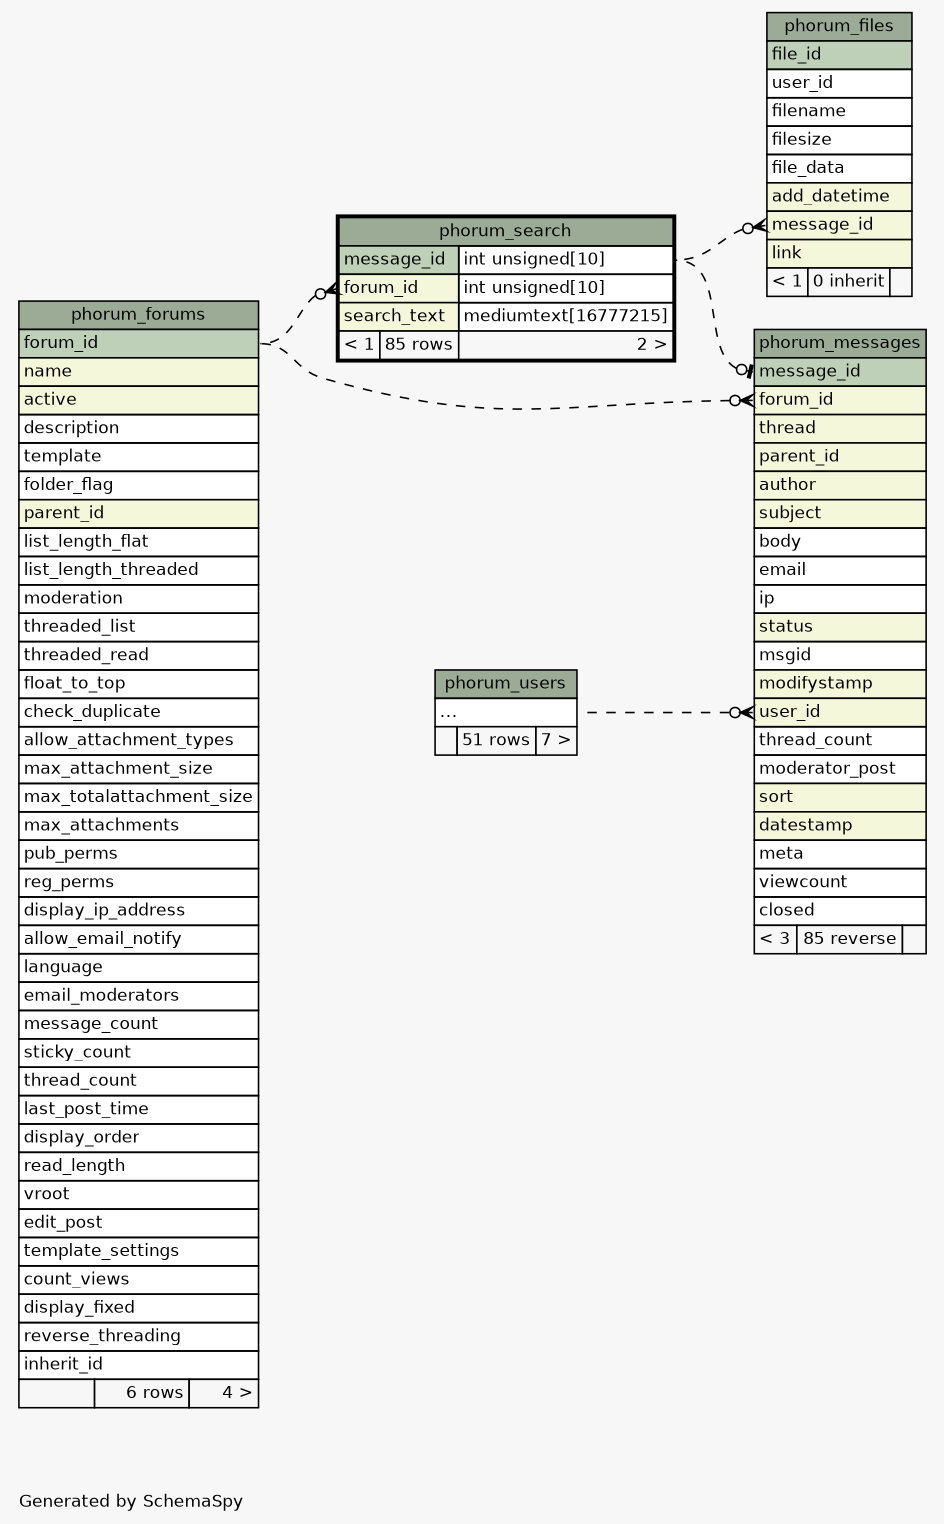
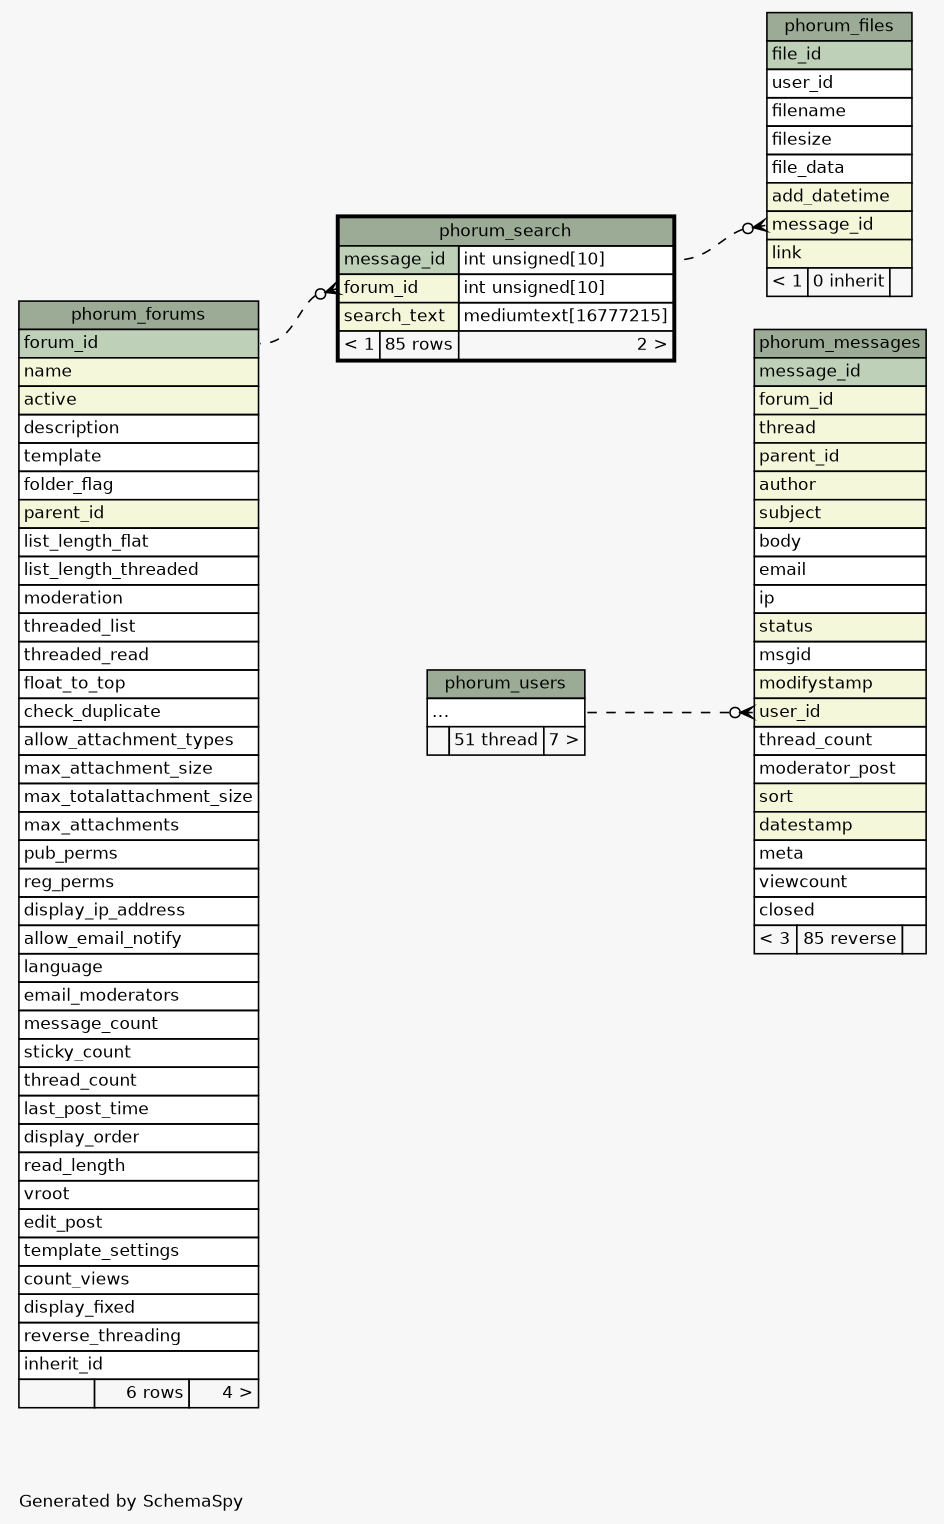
edge "phorum_search" -> "phorum_messages": removed
edge "phorum_forums" -> "phorum_messages": removed
node "phorum_users": text "51 rows" -> "51 thread"
